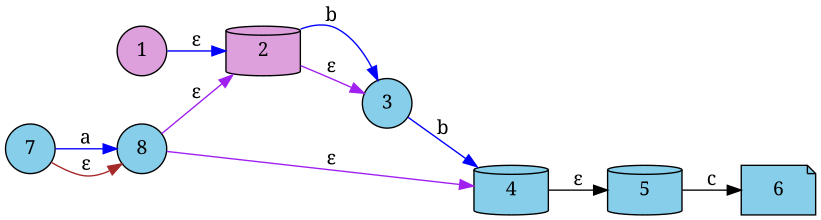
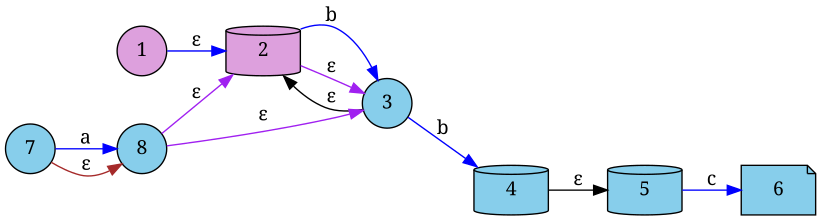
edge "3" -> "2": added, label "ε"
edge "8" -> "4": now "8" -> "3"
edge "5" -> "6": color black -> blue
